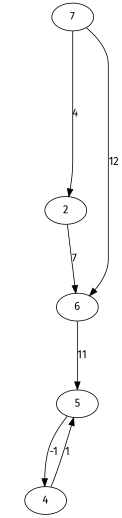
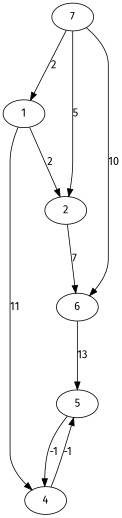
node "1": added
edge "7" -> "2": label "4" -> "5"
edge "7" -> "6": label "12" -> "10"
edge "6" -> "5": label "11" -> "13"
edge "4" -> "5": label "1" -> "-1"
